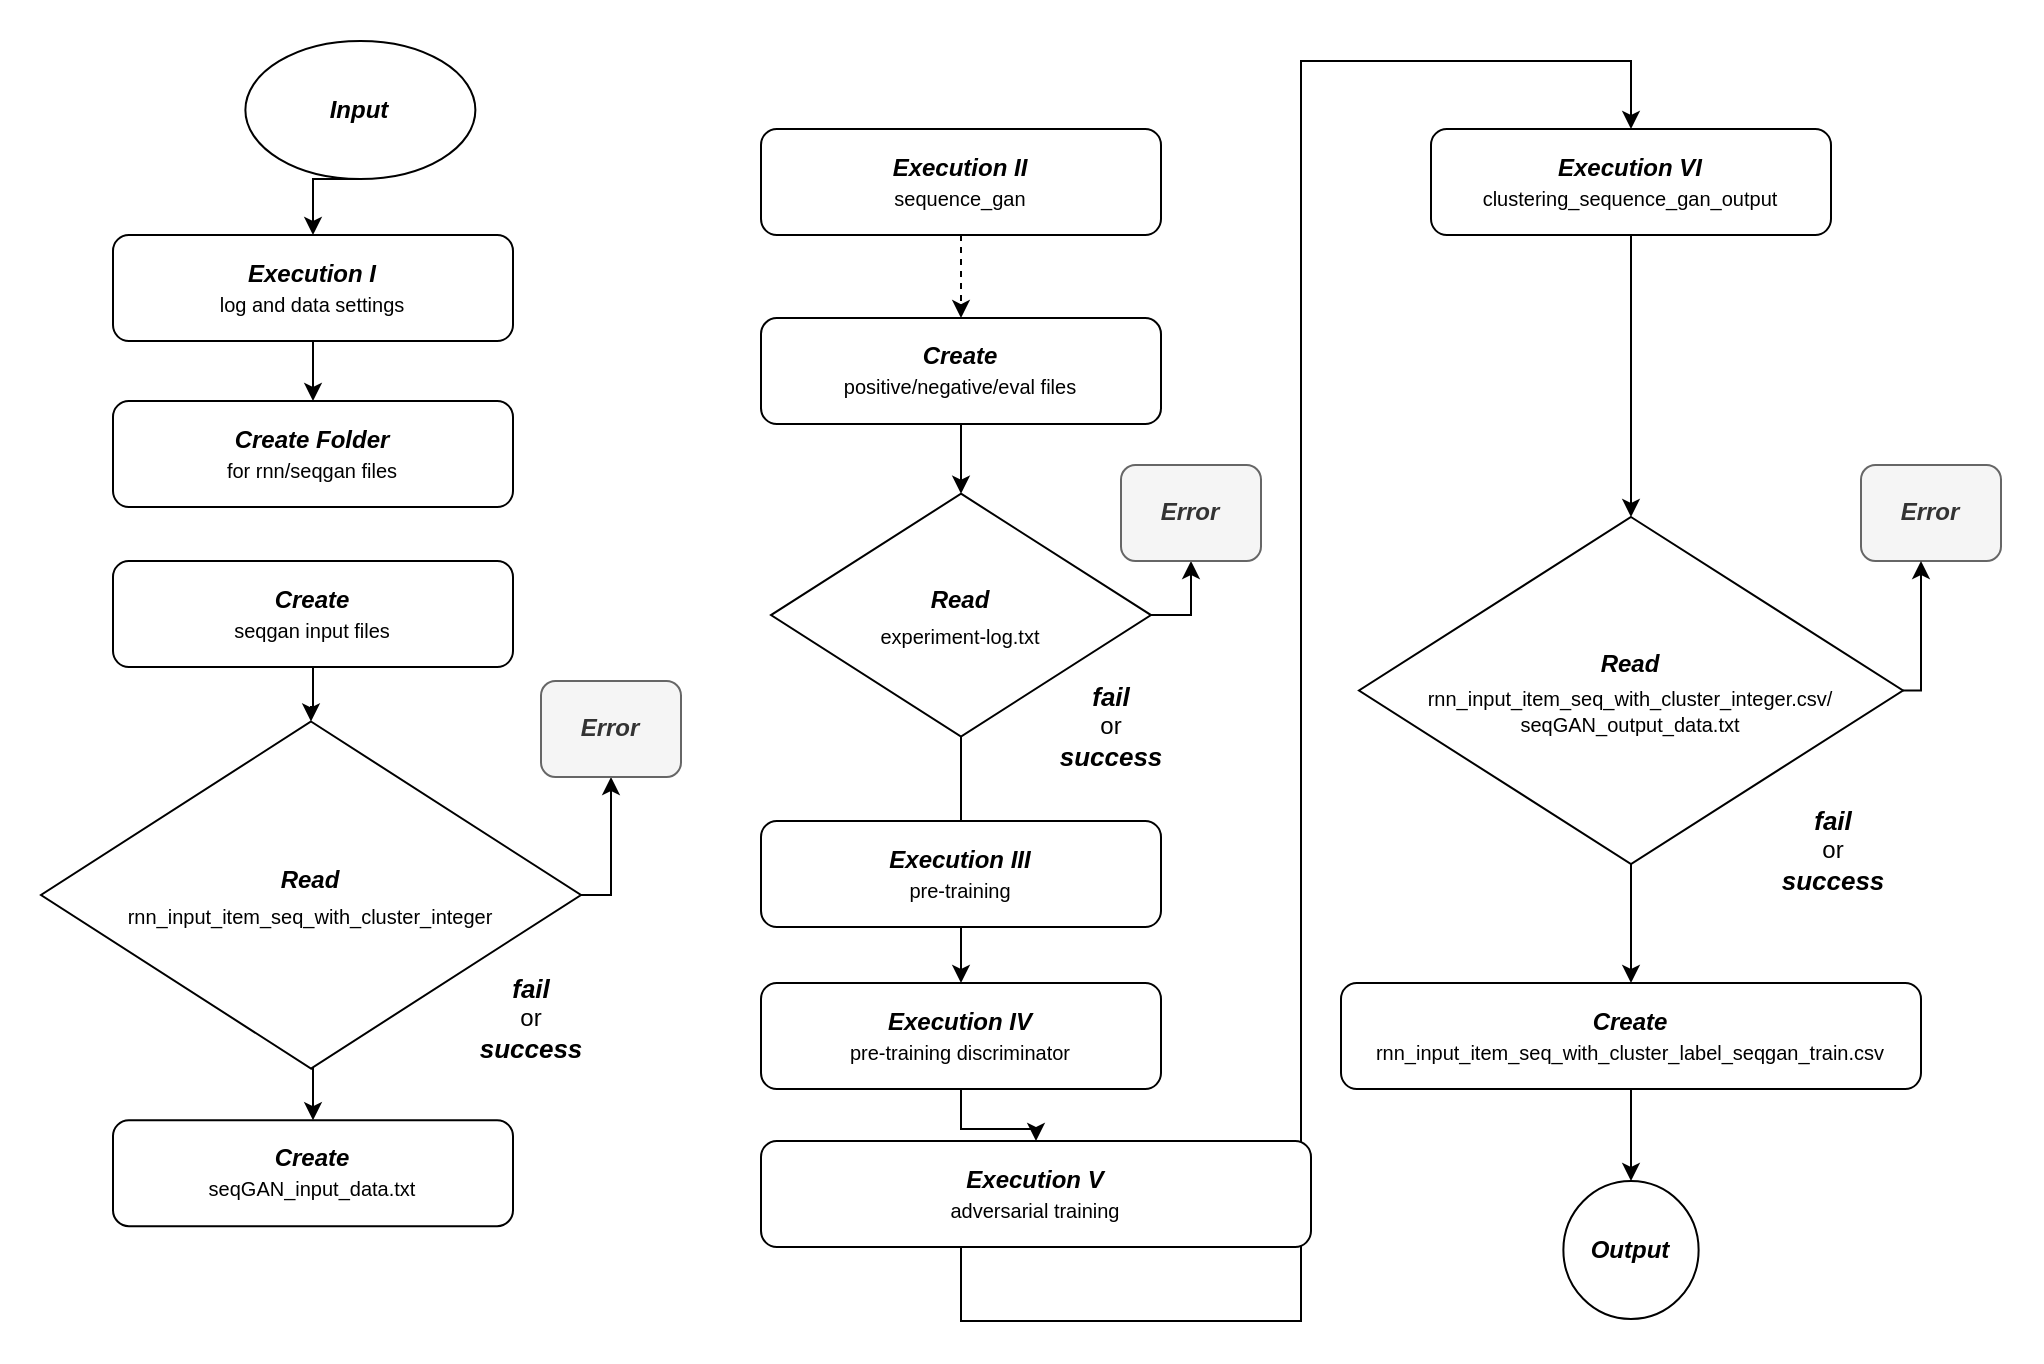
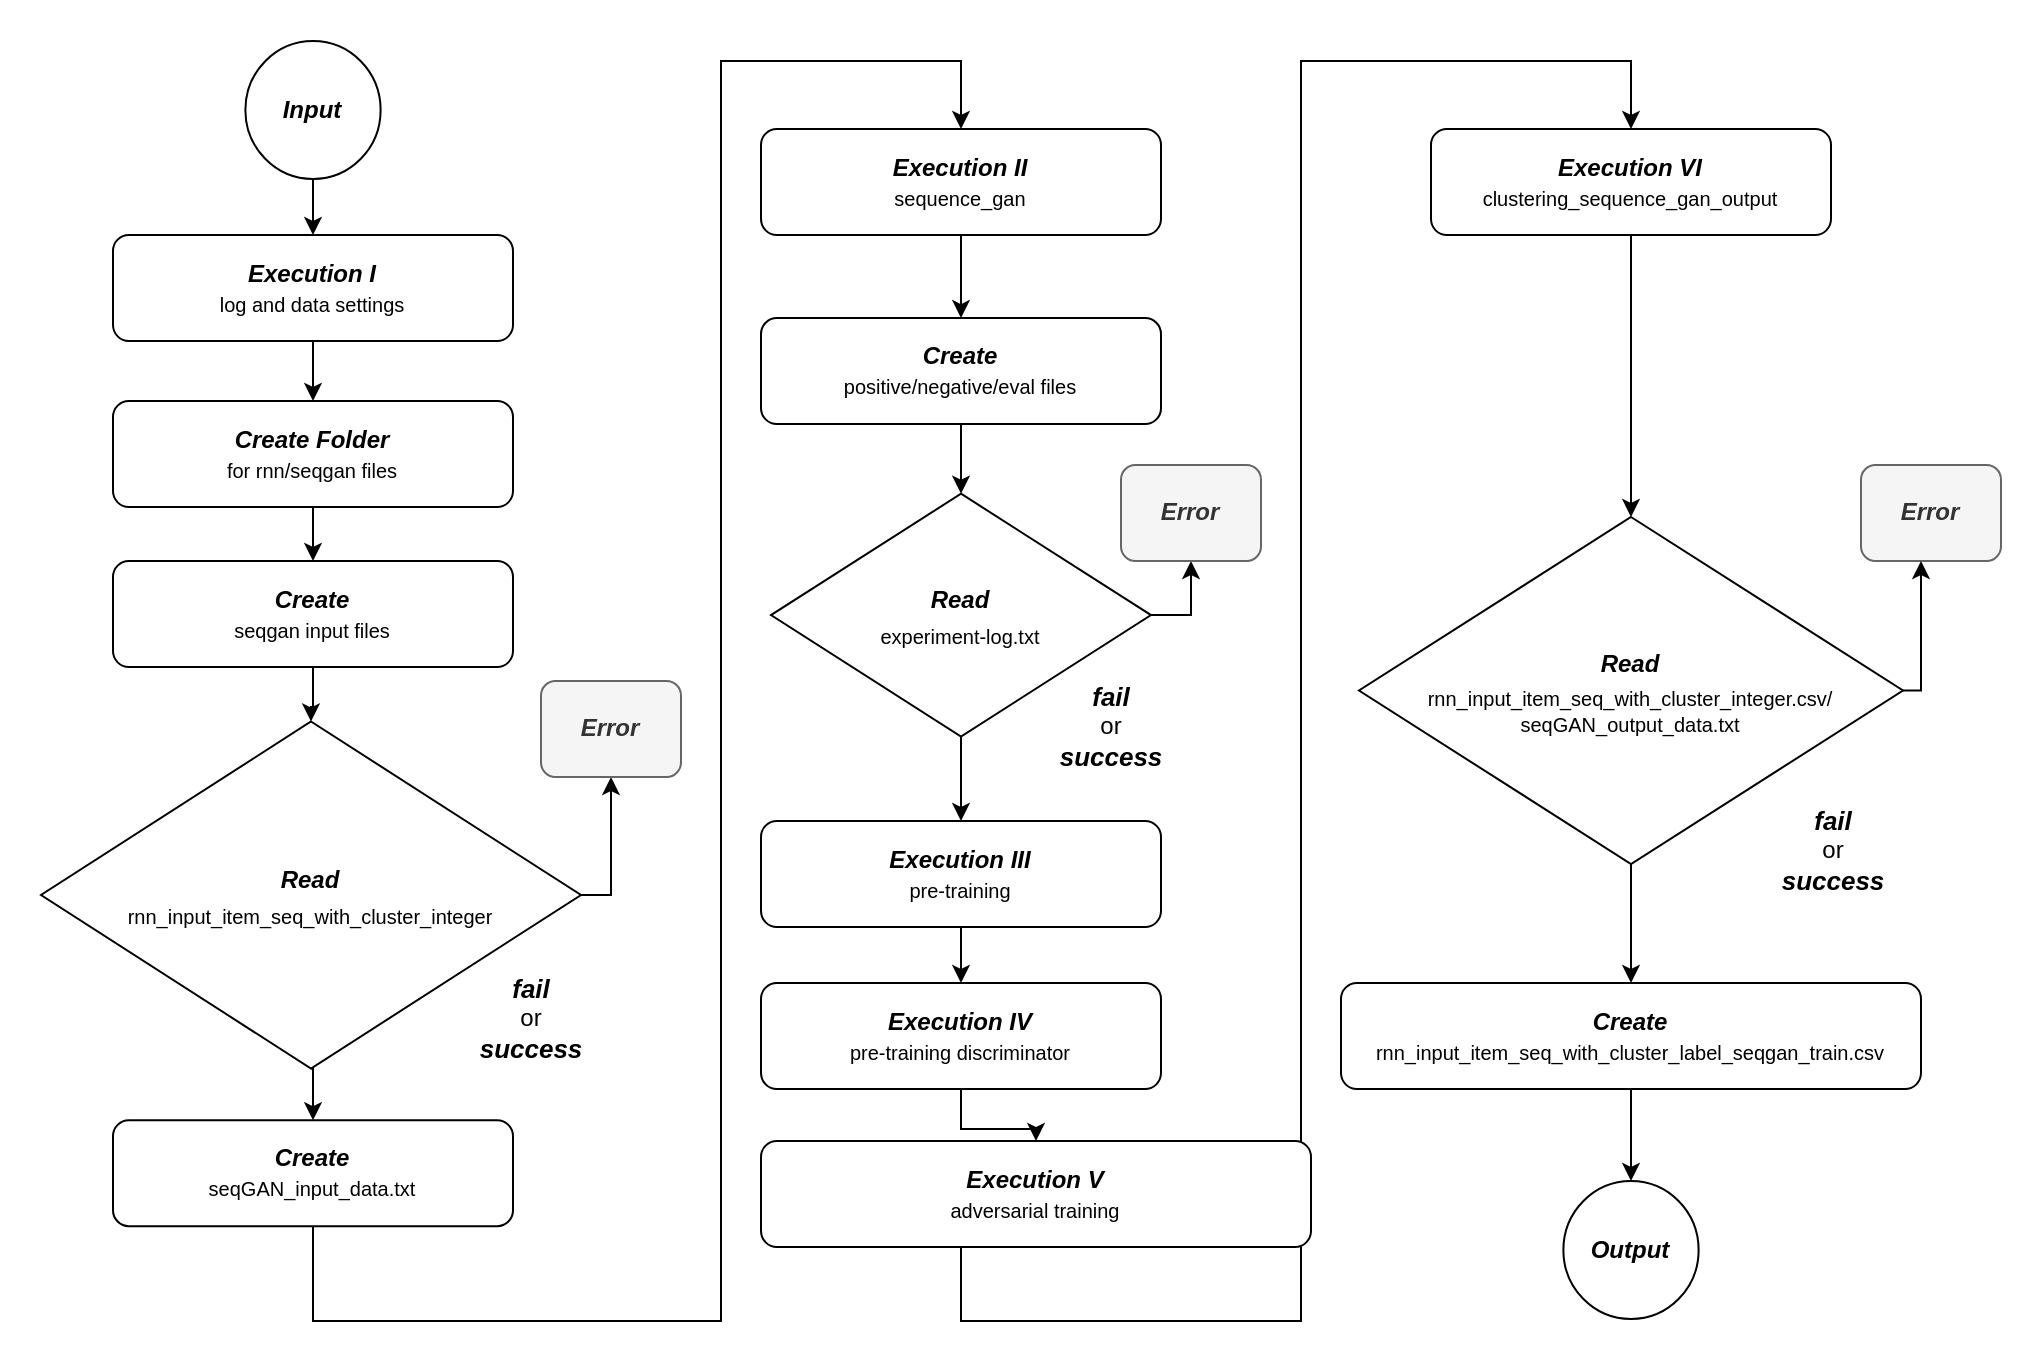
node "Input": size 230x138 -> 135x138
edge "Execution II sequence_gan" -> "Create positive/negative/eval files": style dashed -> solid
edge "Create Folder for rnn/seqgan files" -> "Create seqgan input files": added
edge "Create seqGAN_input_data.txt" -> "Execution II sequence_gan": added
edge "Read experiment-log.txt" -- "Execution III pre-training": arrowhead none -> classic
